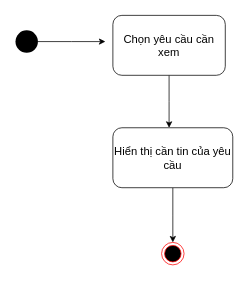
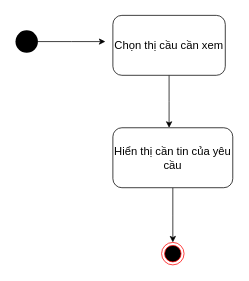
node "Chọn yêu cầu cần xem": label "Chọn yêu cầu cần xem" -> "Chọn thị cầu cần xem"
